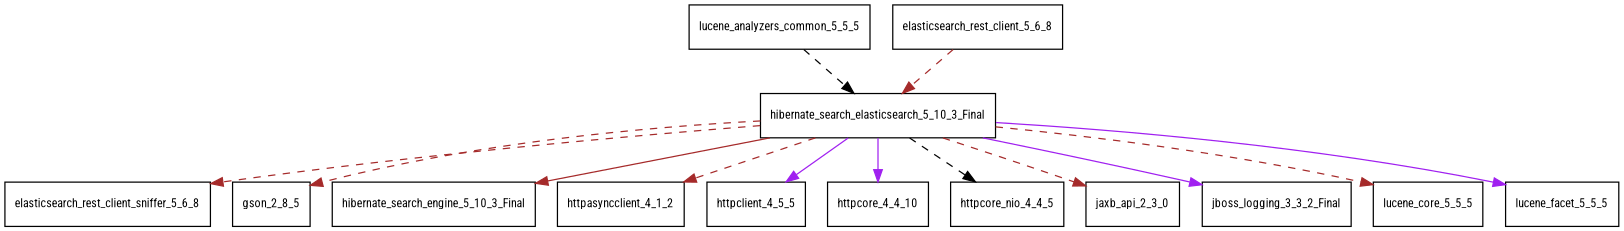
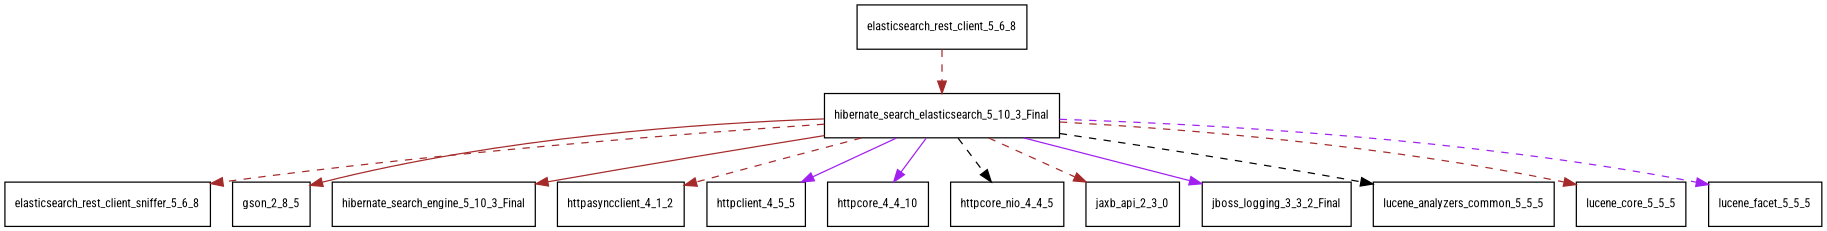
edge "lucene_analyzers_common_5_5_5" -> "hibernate_search_elasticsearch_5_10_3_Final": reversed
edge "hibernate_search_elasticsearch_5_10_3_Final" -> "gson_2_8_5": style dashed -> solid
edge "hibernate_search_elasticsearch_5_10_3_Final" -> "lucene_facet_5_5_5": style solid -> dashed
